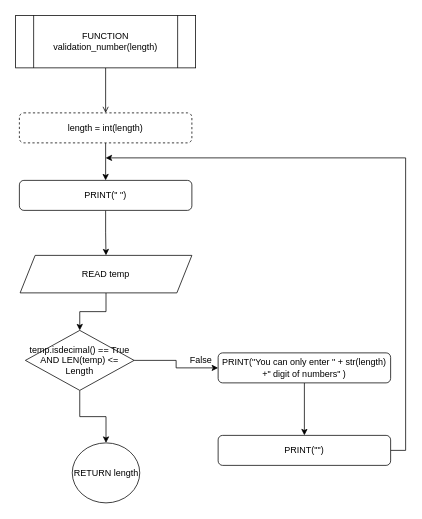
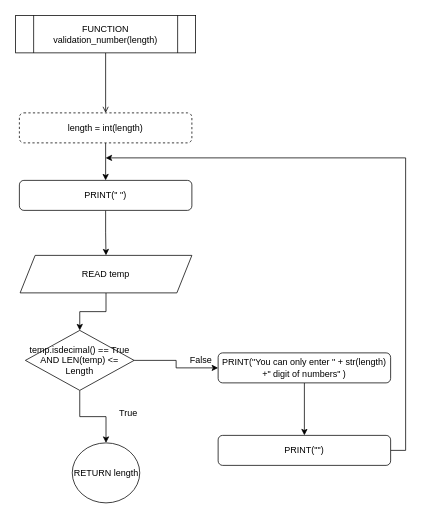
node "FUNCTION validation_number(length)": size 180x53 -> 180x38
node "True": added
